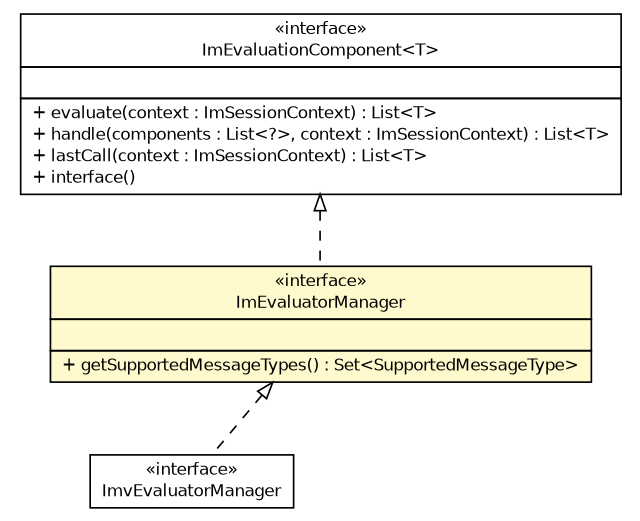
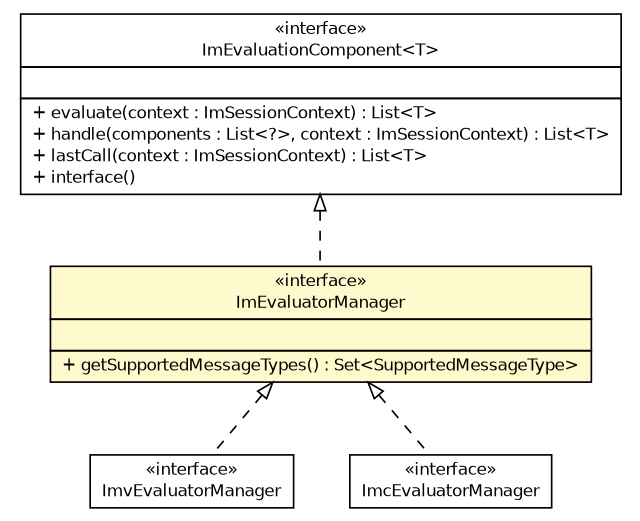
node "ImcEvaluatorManager": added
